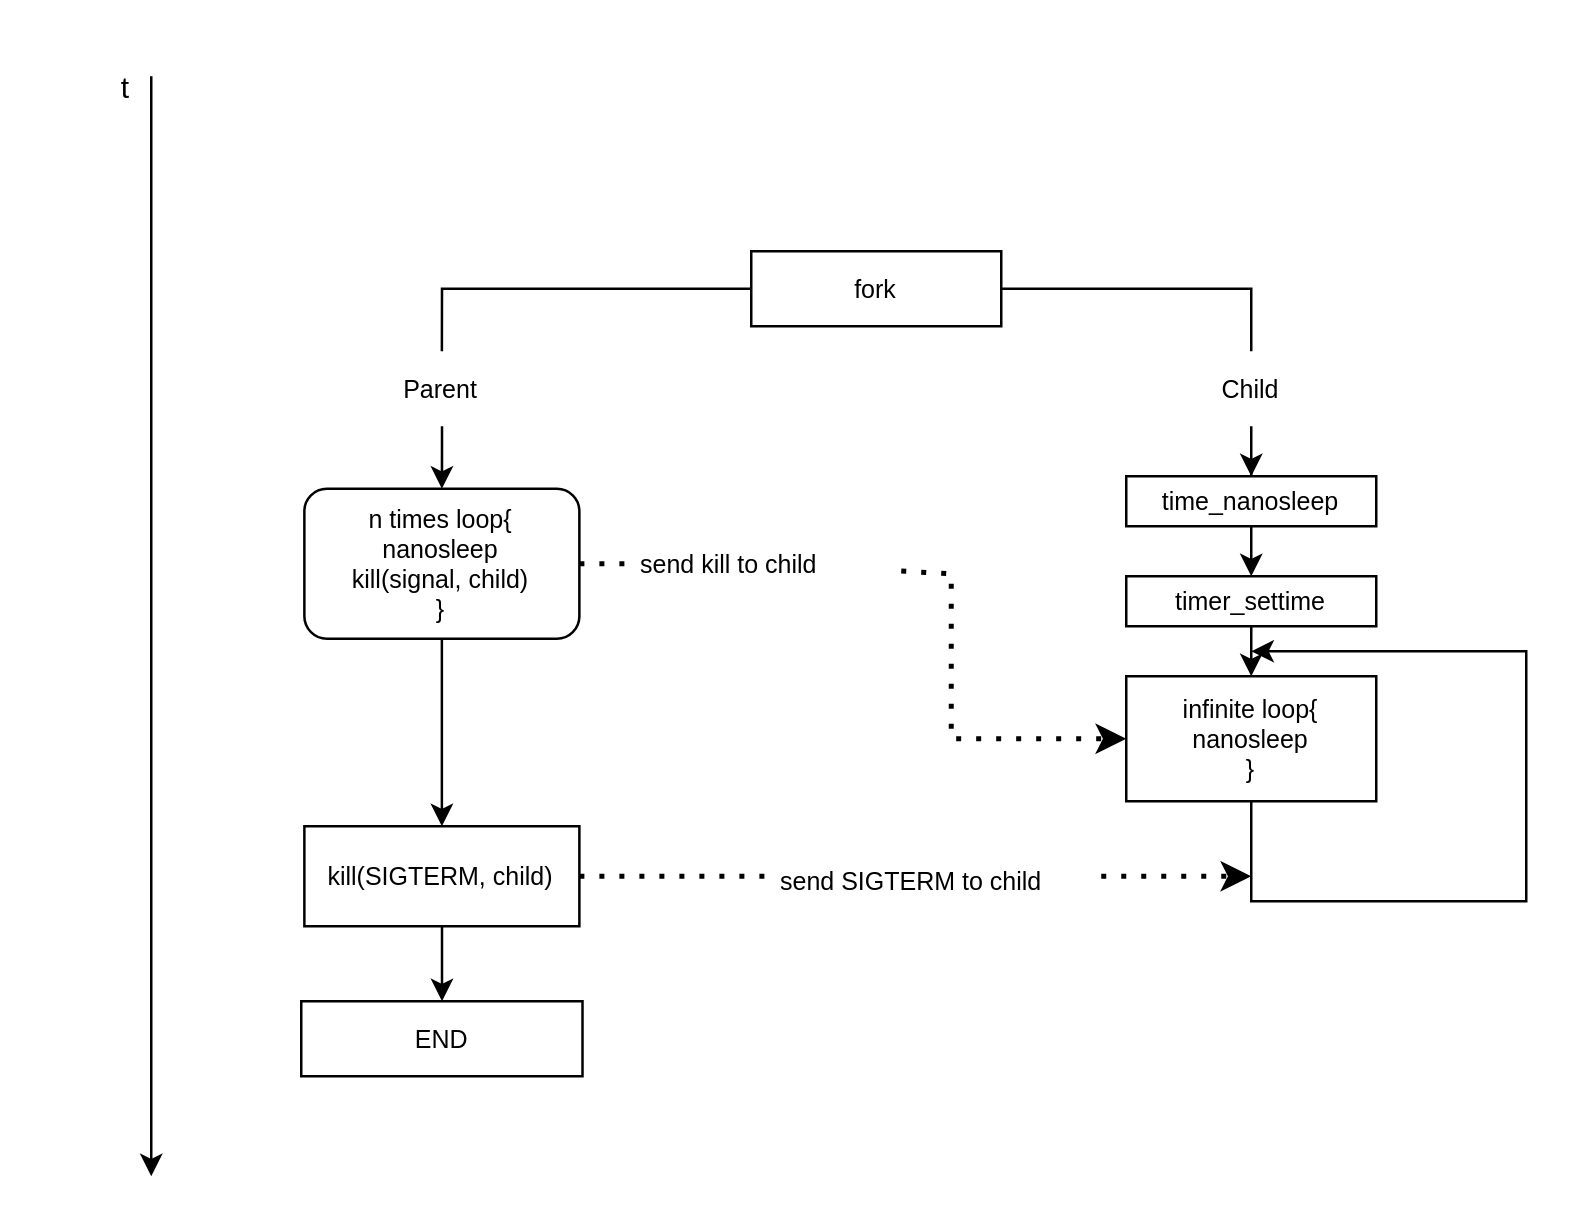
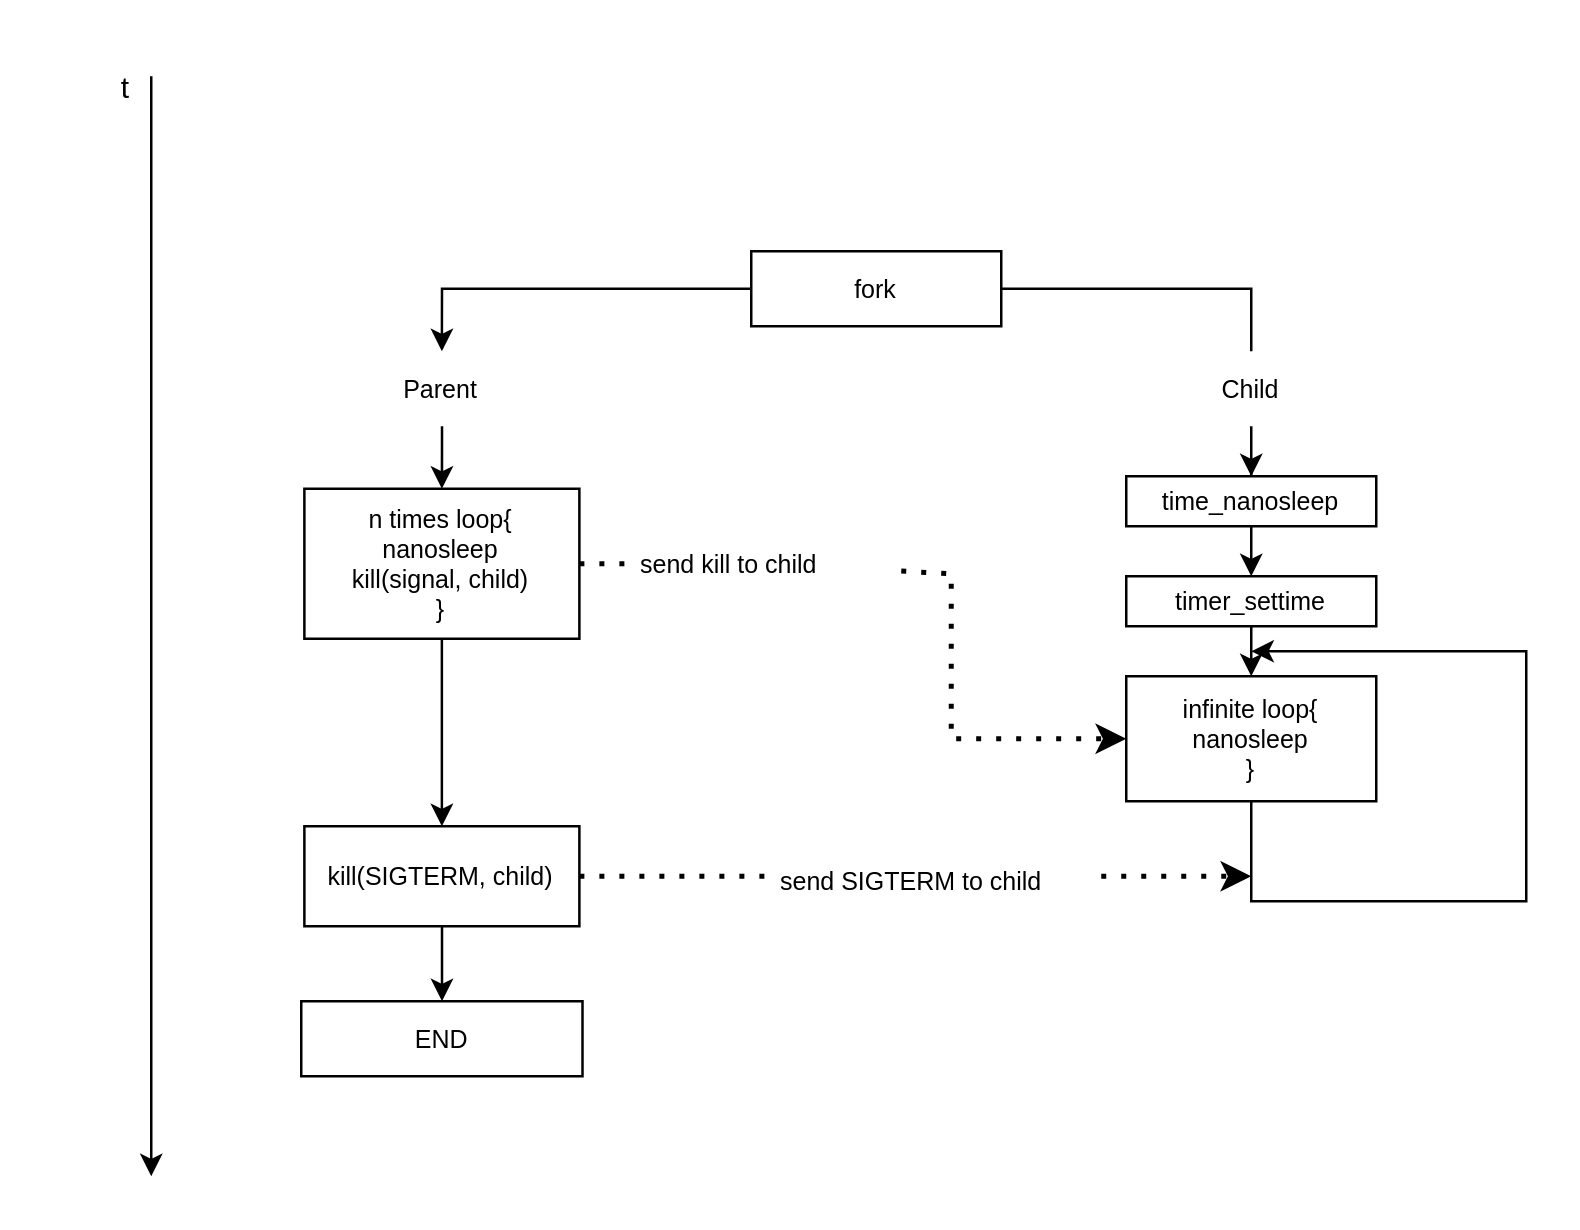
edge "fork" -- "Parent": arrowhead none -> classic
node "n times loop{ nanosleep kill(signal, child) }": shape rounded rectangle -> rectangle
